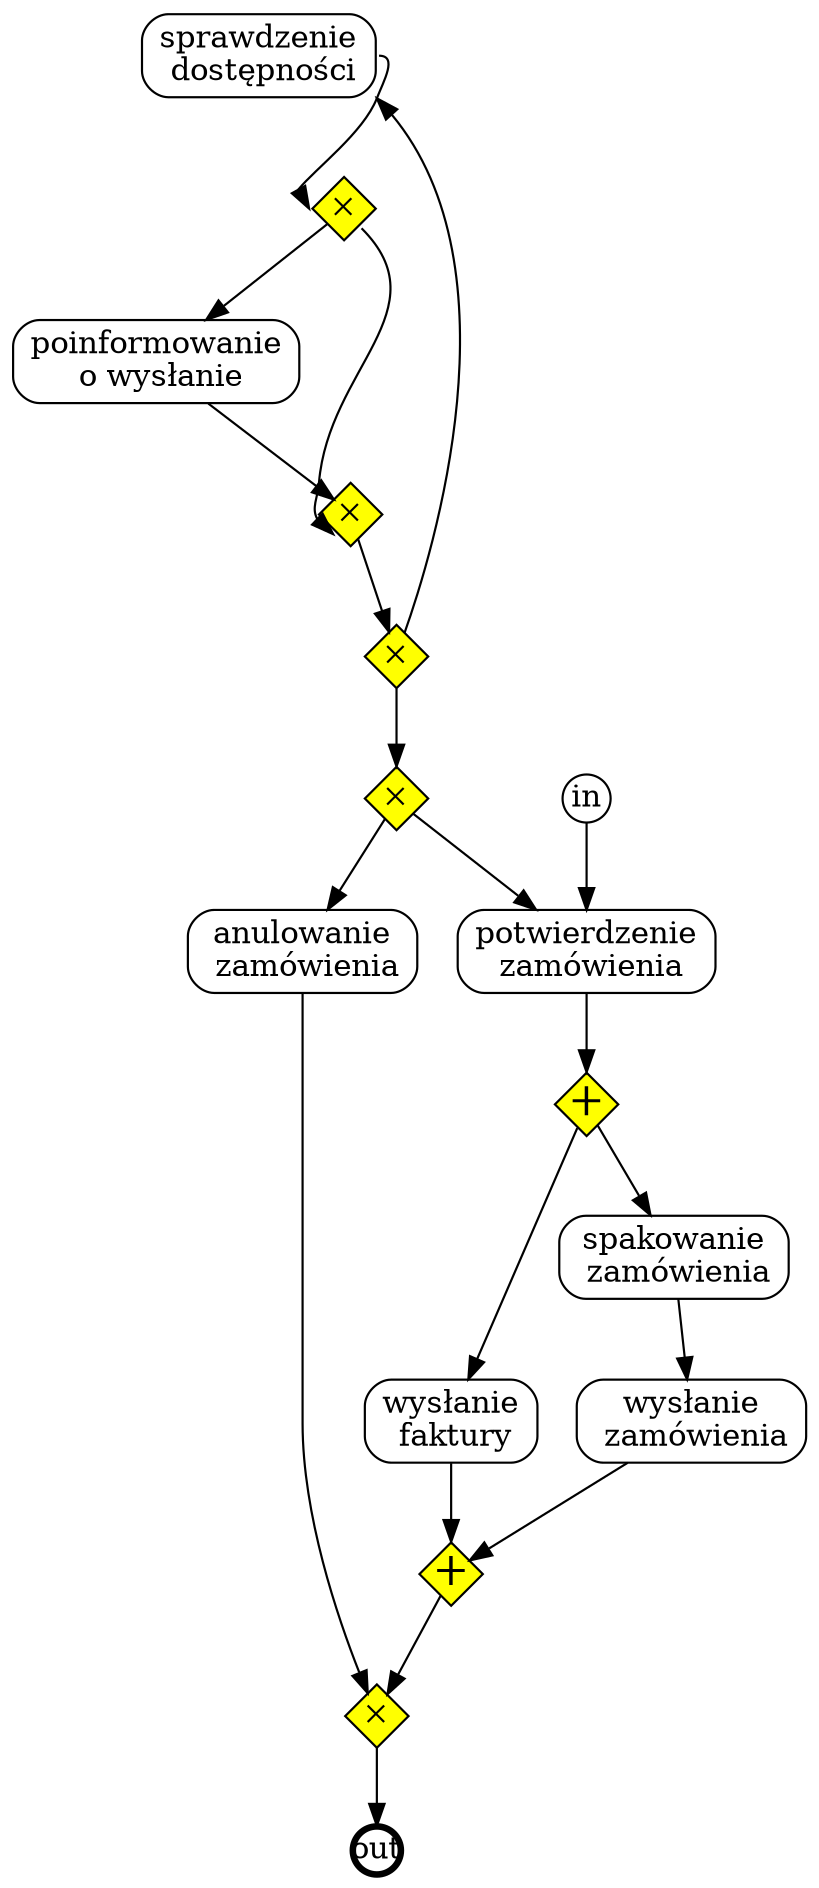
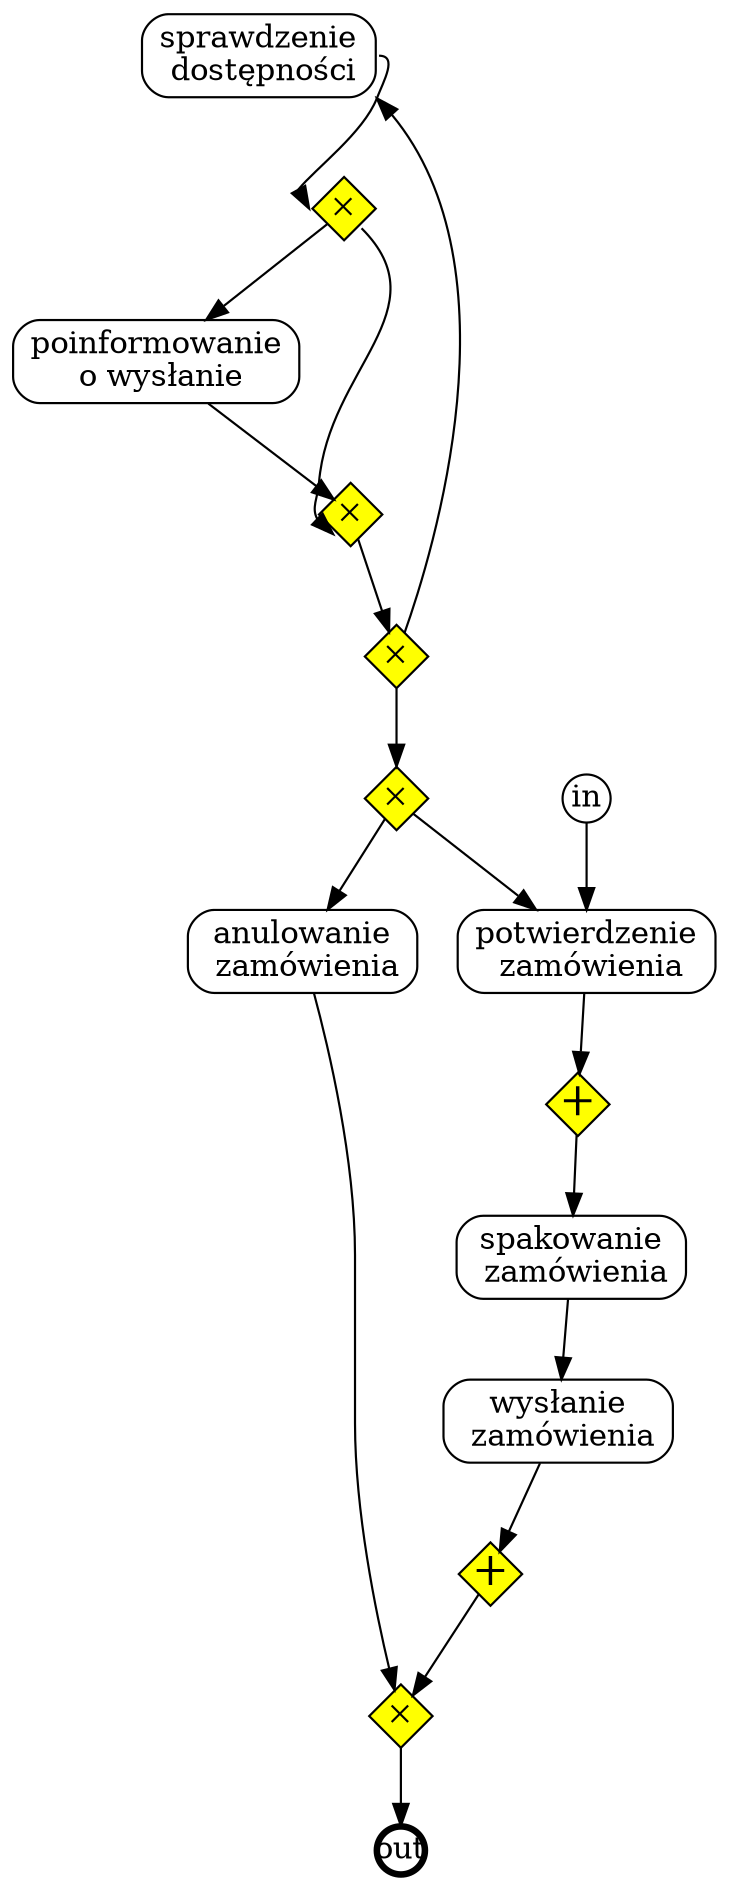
node "wysłanie faktury": removed
